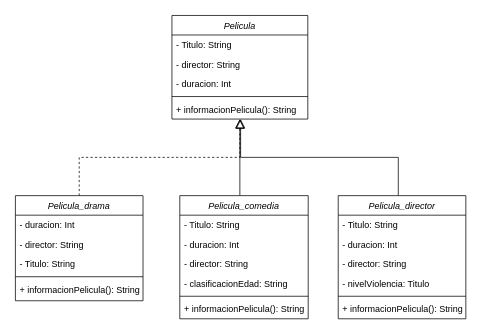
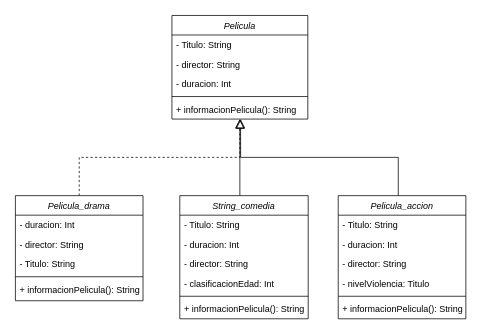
node "Pelicula_comedia": label "Pelicula_comedia" -> "String_comedia"
node "Pelicula_director": label "Pelicula_director" -> "Pelicula_accion"
node "- clasificacionEdad: String": label "- clasificacionEdad: String" -> "- clasificacionEdad: Int"
